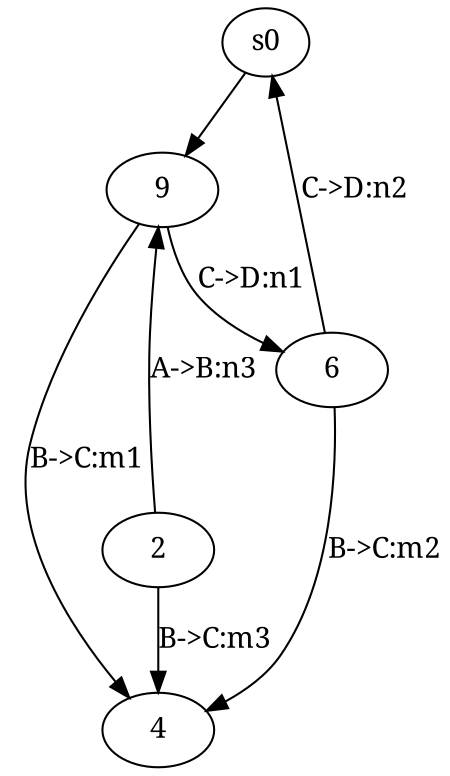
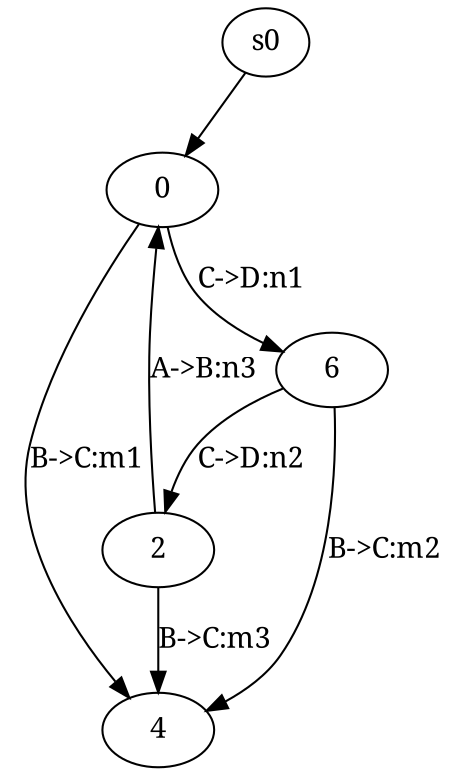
node "9": label "9" -> "0"
edge "6" -> "s0": now "6" -> "2"
